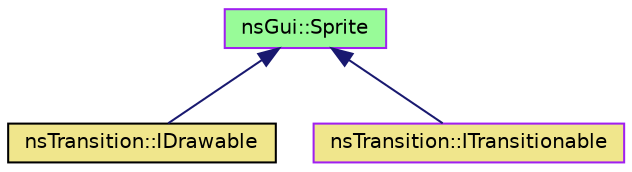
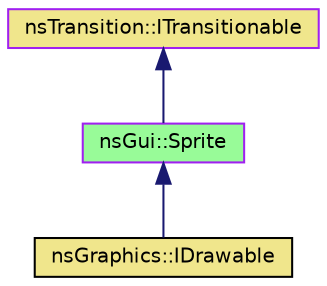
edge "nsTransition::ITransitionable" -> "nsGui::Sprite": reversed
node "nsTransition::IDrawable": label "nsTransition::IDrawable" -> "nsGraphics::IDrawable"
